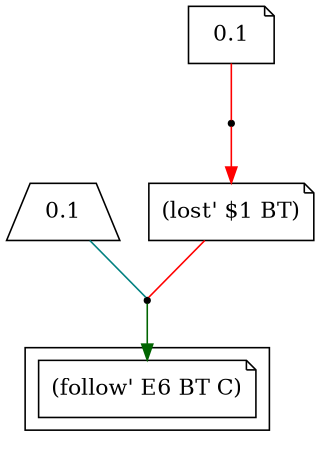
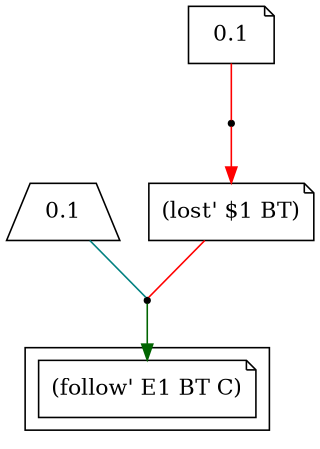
node "(follow' E6 BT C)": label "(follow' E6 BT C)" -> "(follow' E1 BT C)"
